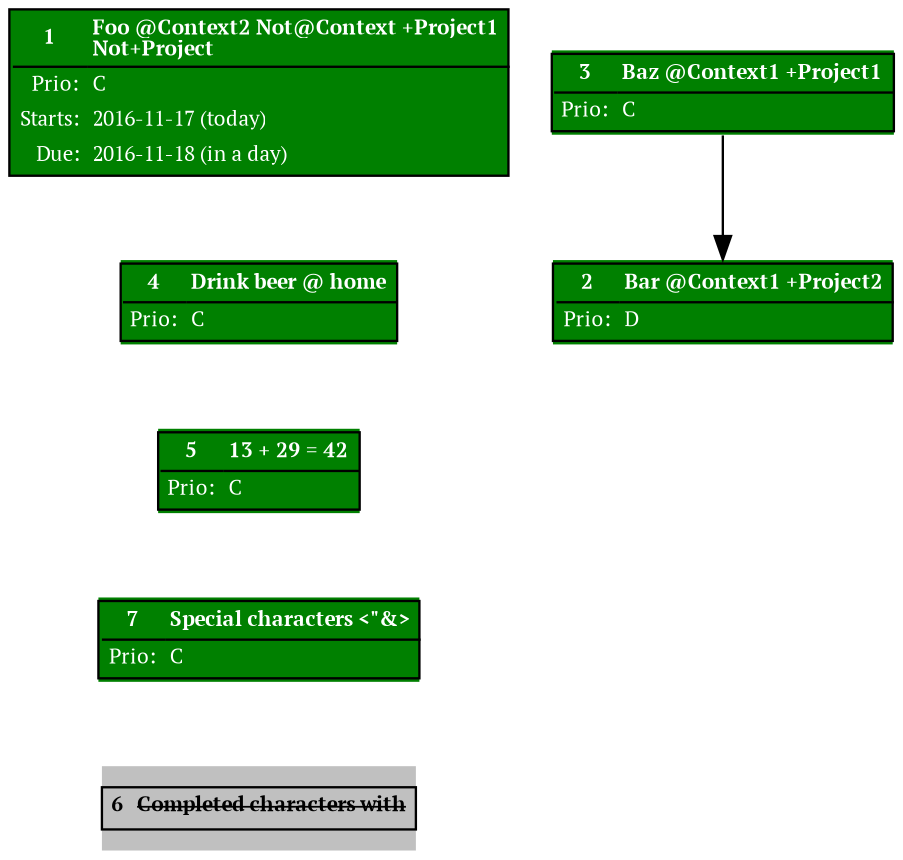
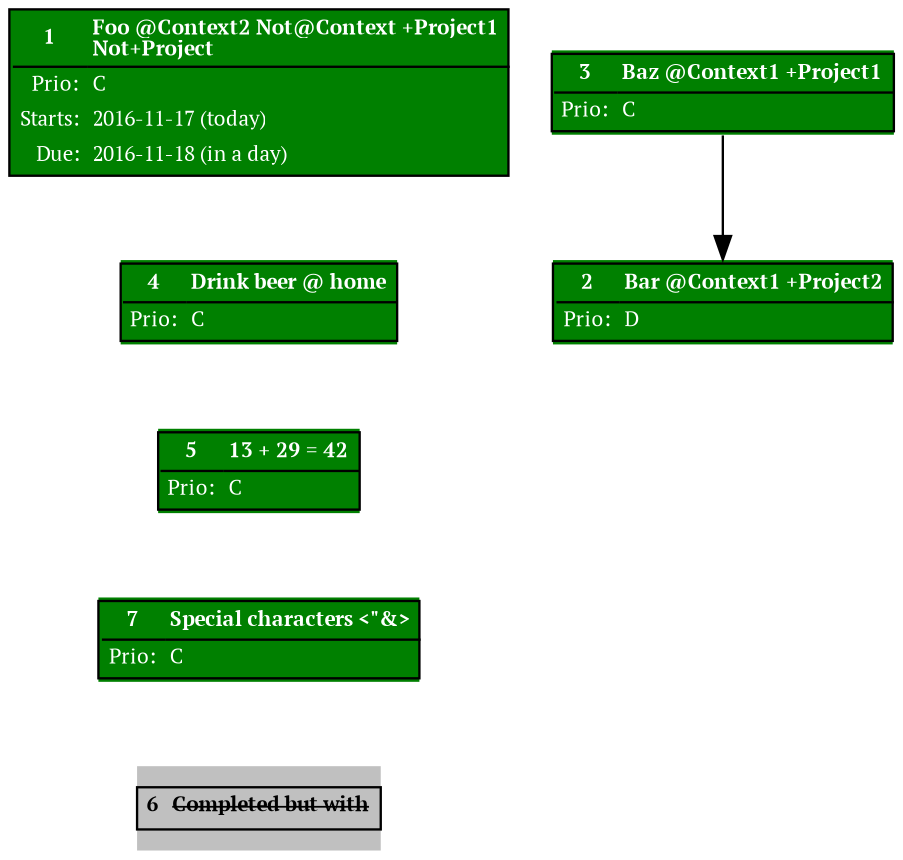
node "6": text "Completed characters with" -> "Completed but with"
